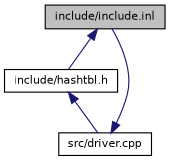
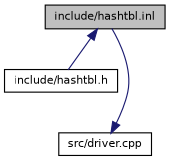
node "include/include.inl": label "include/include.inl" -> "include/hashtbl.inl"
edge "src/driver.cpp" -> "include/hashtbl.h": removed
